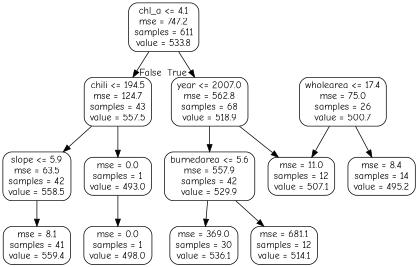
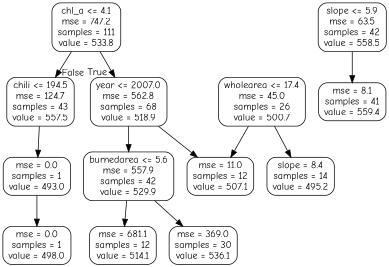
node "chl_a <= 4.1 mse = 747.2 samples = 611 value = 533.8": label "chl_a <= 4.1 mse = 747.2 samples = 611 value = 533.8" -> "chl_a <= 4.1 mse = 747.2 samples = 111 value = 533.8"
node "wholearea <= 17.4 mse = 75.0 samples = 26 value = 500.7": label "wholearea <= 17.4 mse = 75.0 samples = 26 value = 500.7" -> "wholearea <= 17.4 mse = 45.0 samples = 26 value = 500.7"
edge "chili <= 194.5 mse = 124.7 samples = 43 value = 557.5" -> "slope <= 5.9 mse = 63.5 samples = 42 value = 558.5": removed
node "mse = 8.4 samples = 14 value = 495.2": label "mse = 8.4 samples = 14 value = 495.2" -> "slope = 8.4 samples = 14 value = 495.2"
